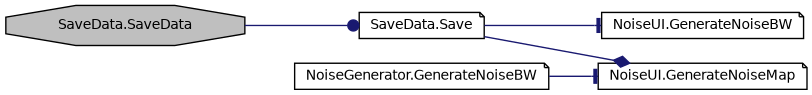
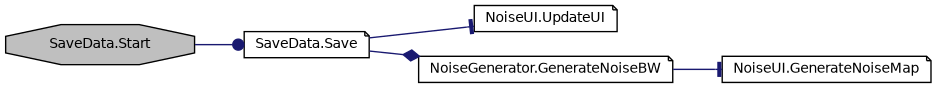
node "SaveData.SaveData": label "SaveData.SaveData" -> "SaveData.Start"
node "NoiseUI.GenerateNoiseBW": label "NoiseUI.GenerateNoiseBW" -> "NoiseUI.UpdateUI"
edge "SaveData.Save" -> "NoiseUI.GenerateNoiseMap": now "SaveData.Save" -> "NoiseGenerator.GenerateNoiseBW"
